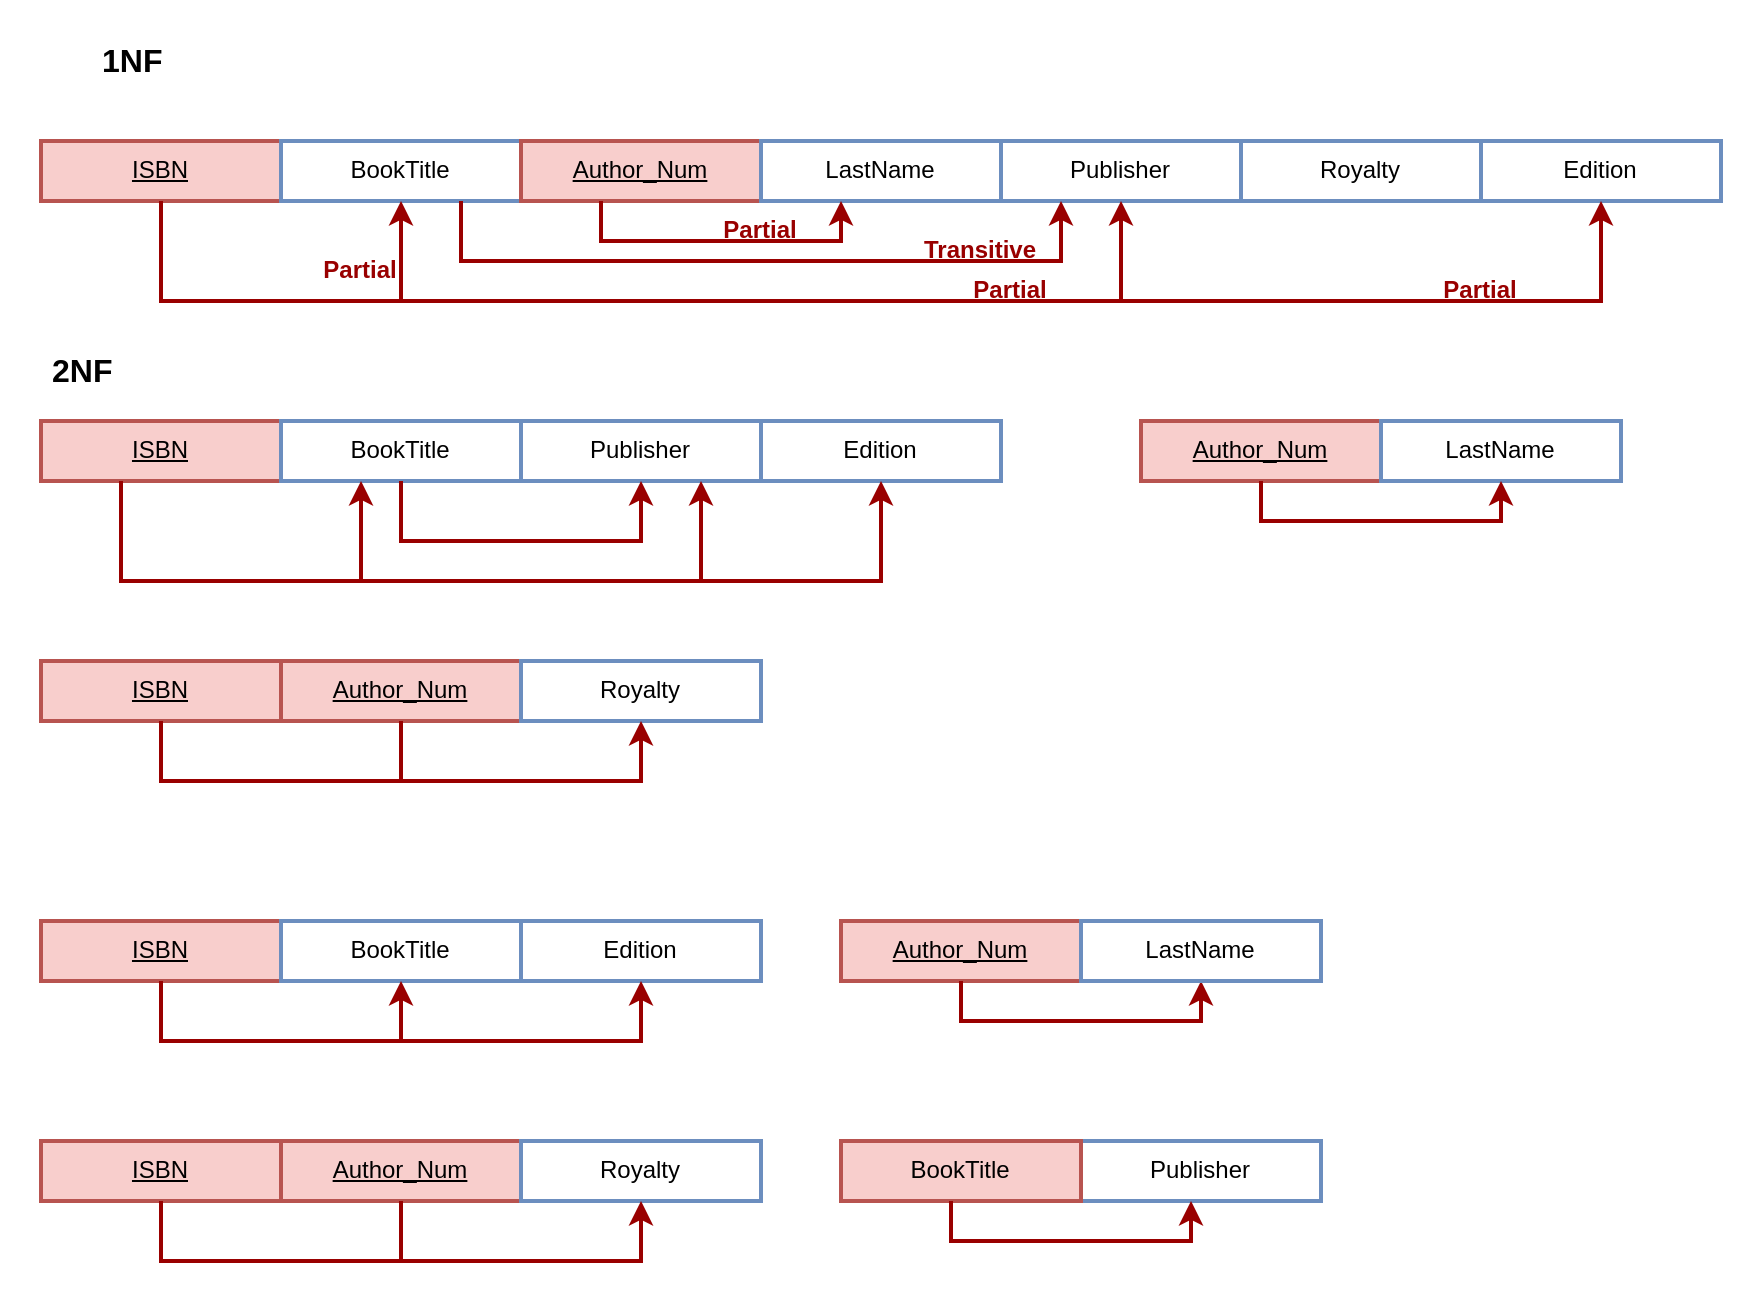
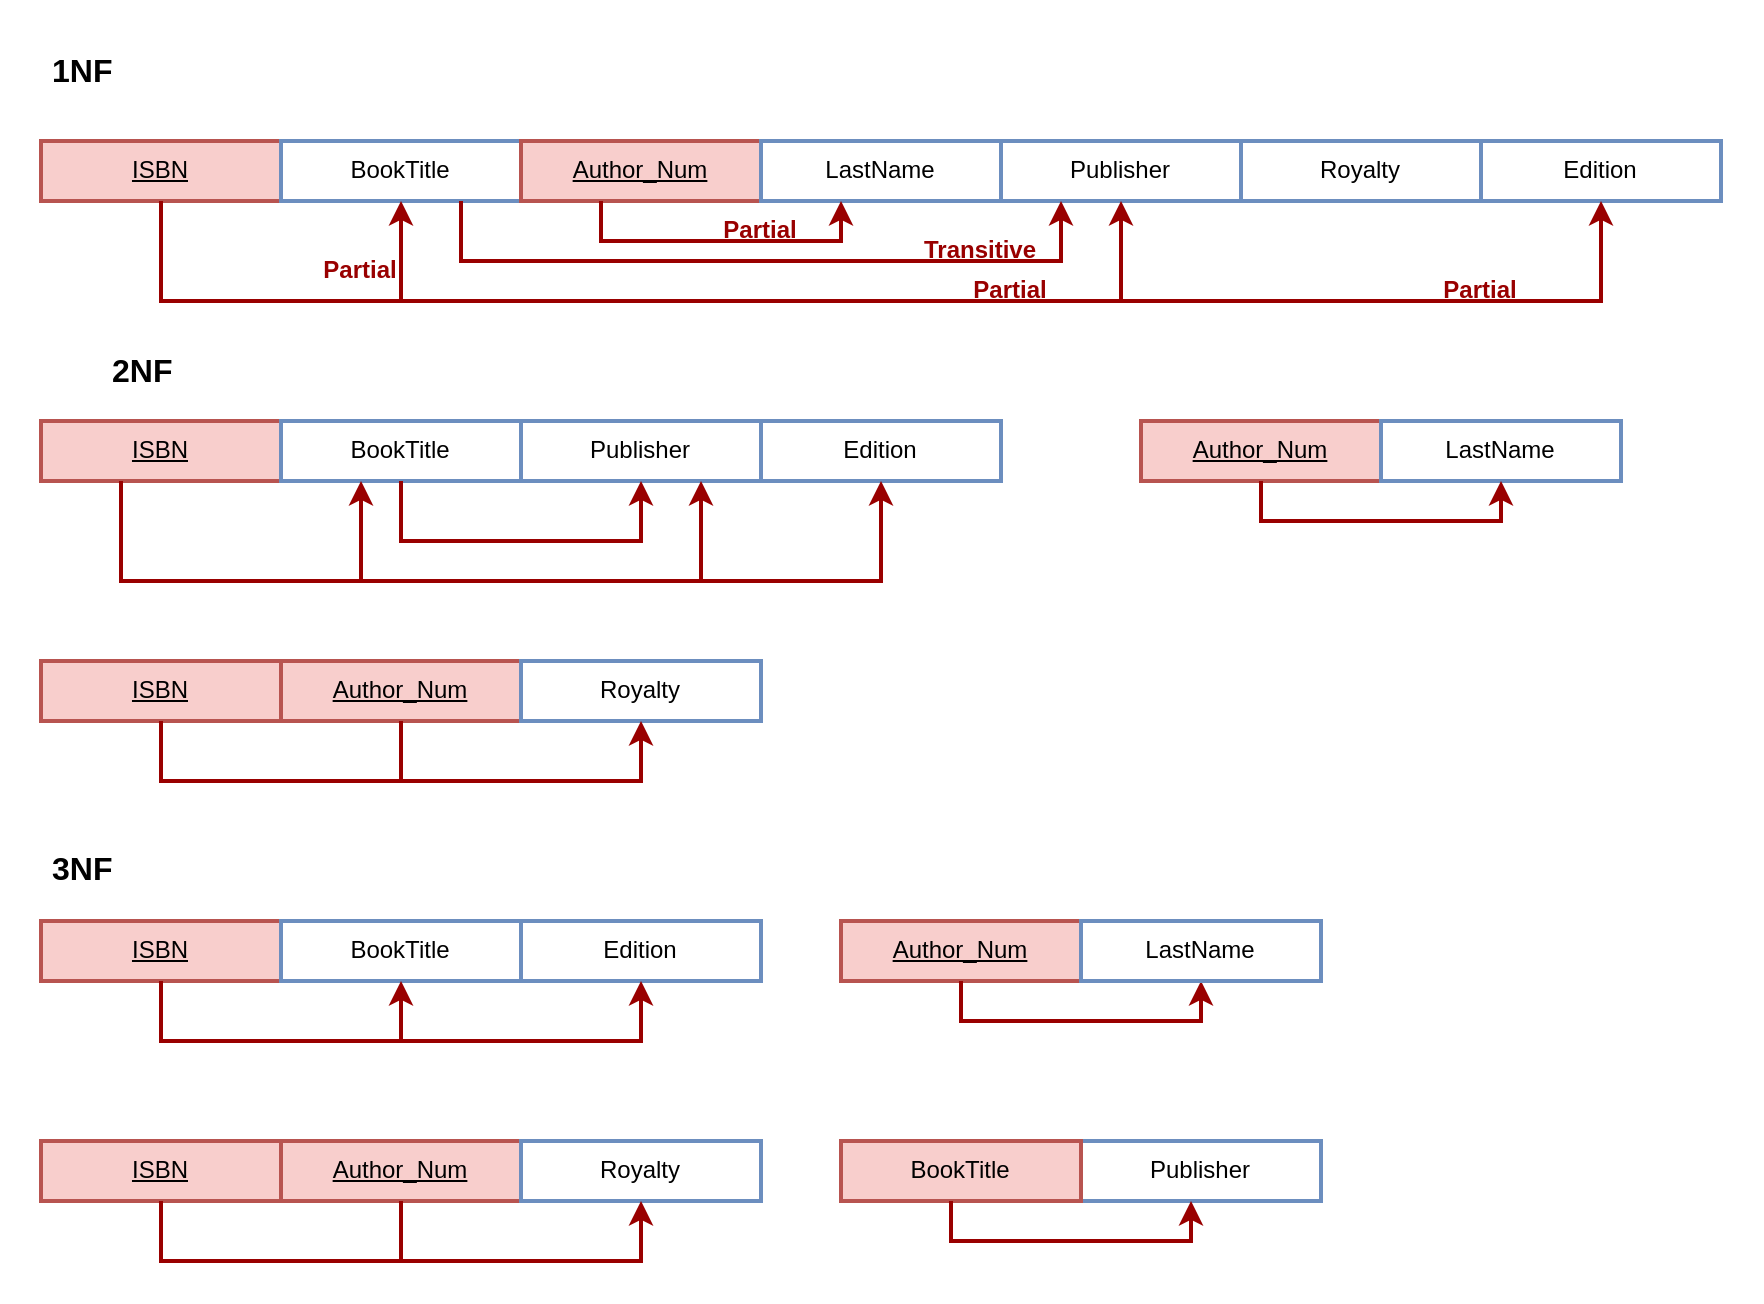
node "1NF": moved (171, 61) -> (121, 71)
node "2NF": moved (121, 371) -> (181, 371)
node "3NF": added
